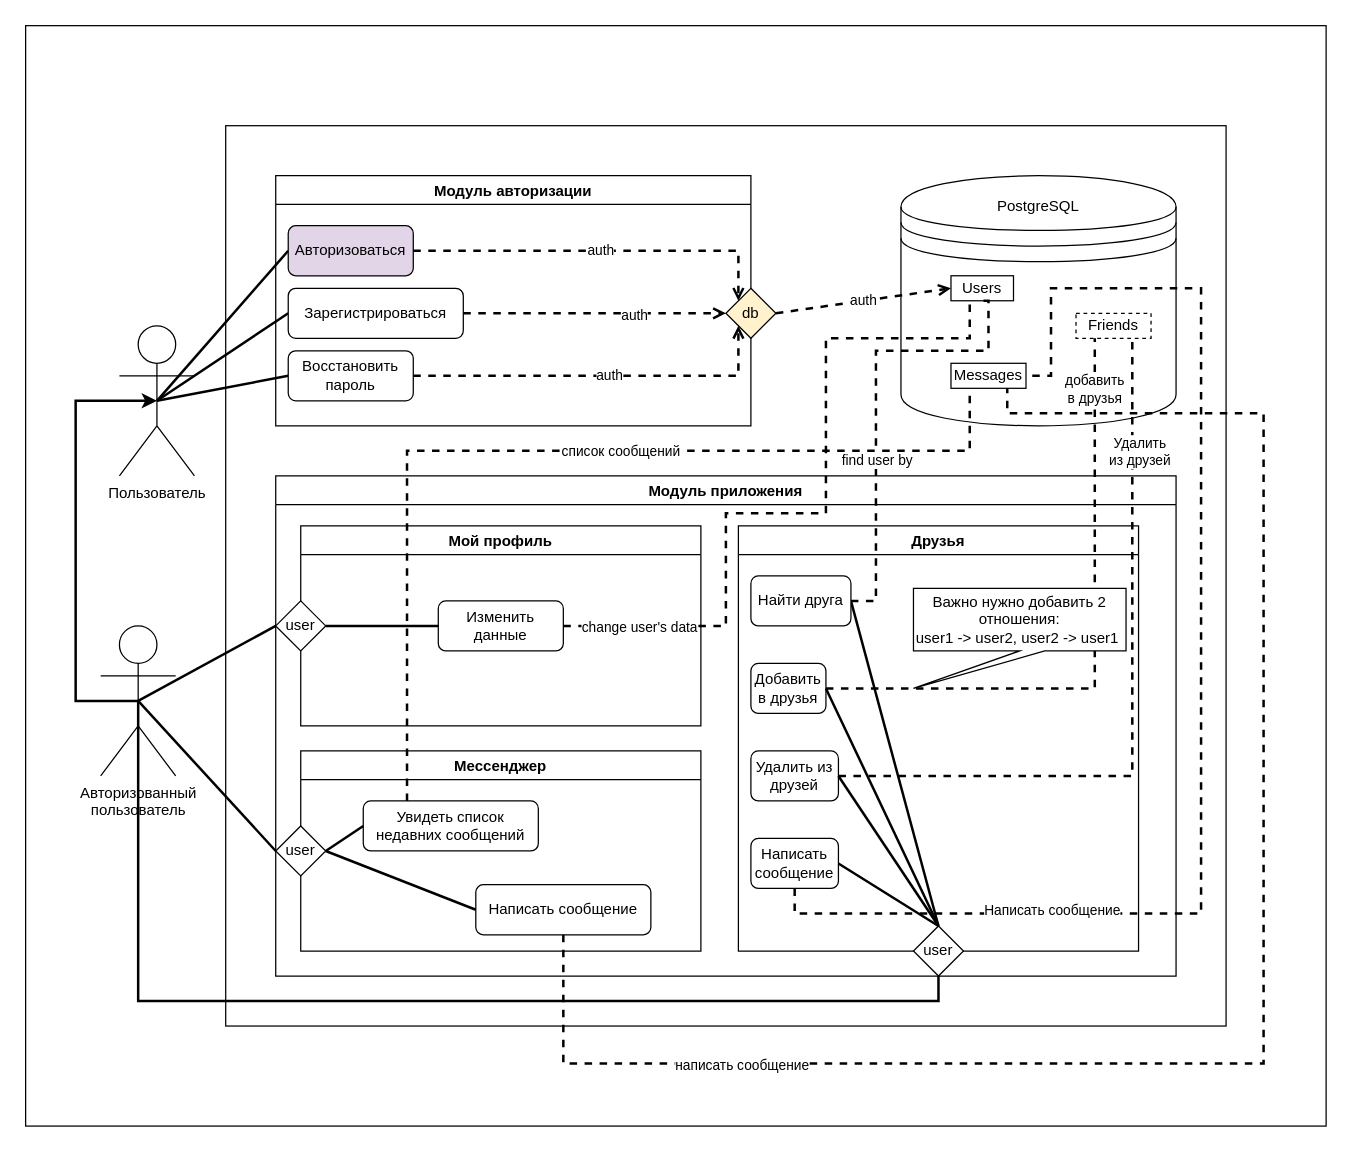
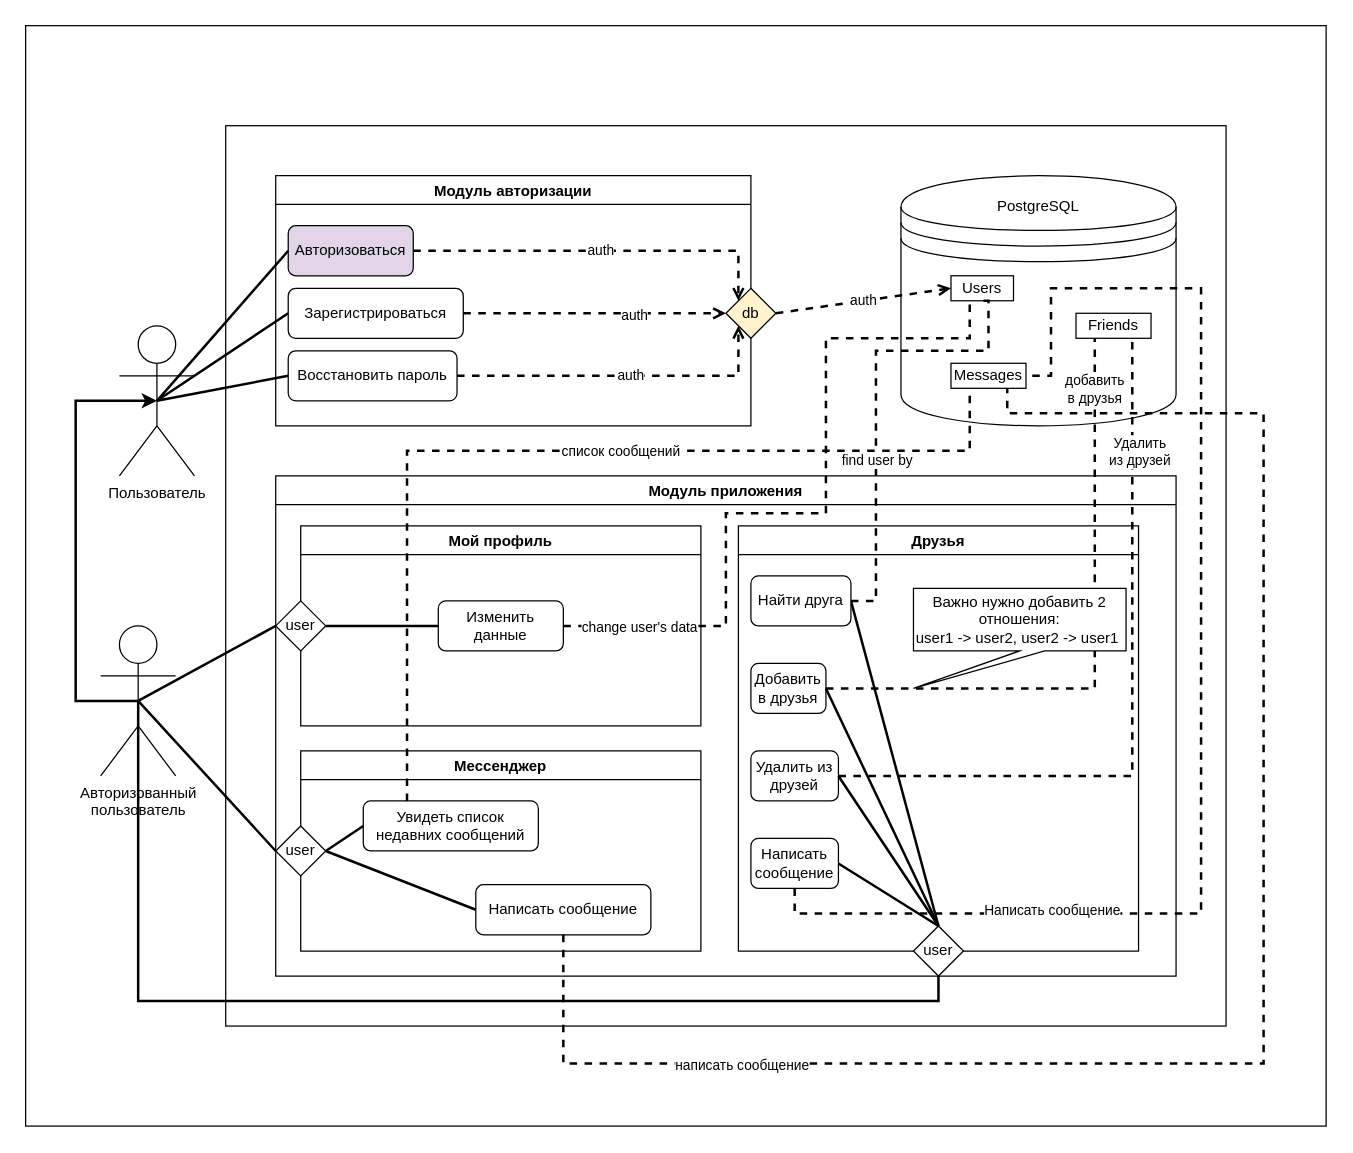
node "Friends": style dashed -> solid
node "Восстановить пароль": size 125x50 -> 169x50
